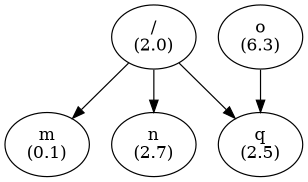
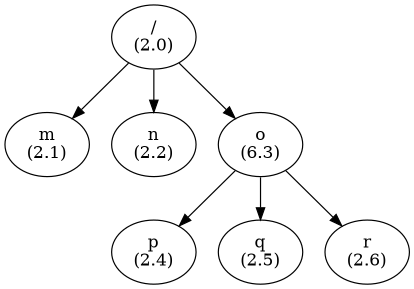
edge "/ (2.0)" -> "q (2.5)": now "/ (2.0)" -> "o (6.3)"
node "m (0.1)": label "m (0.1)" -> "m (2.1)"
node "n (2.7)": label "n (2.7)" -> "n (2.2)"
node "p (2.4)": added
node "r (2.6)": added
